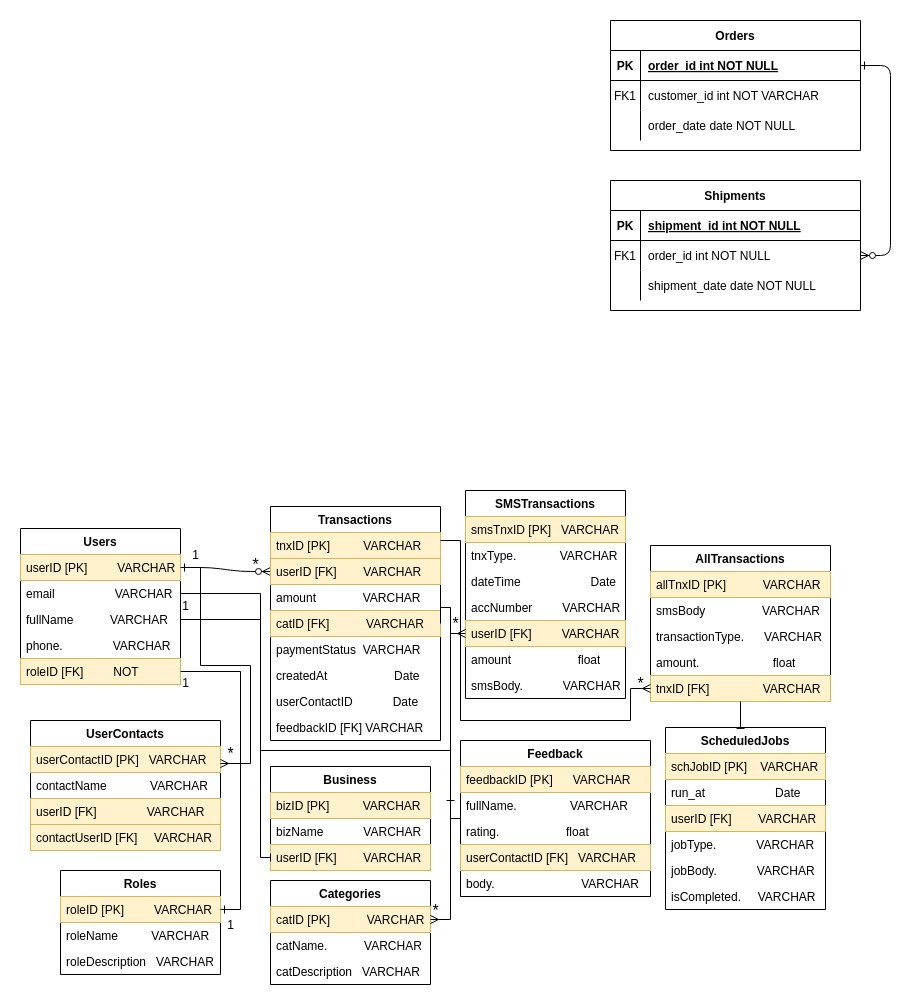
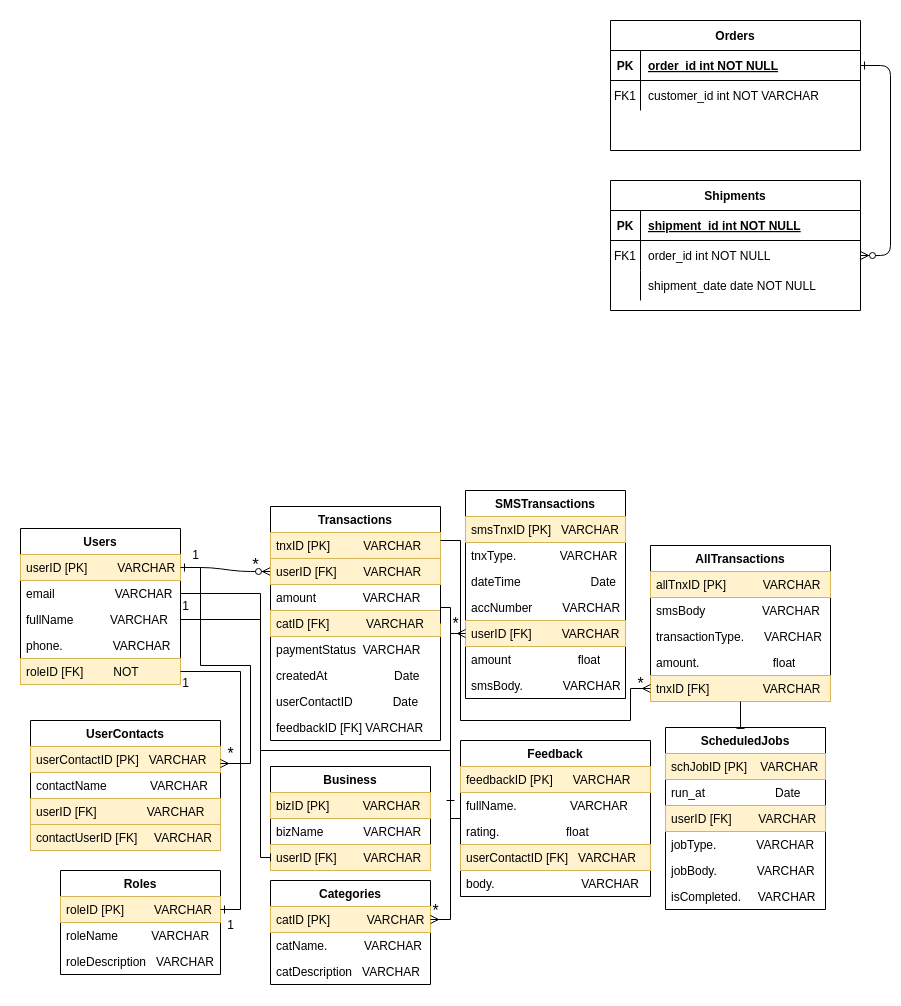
node "order_date date NOT NULL": removed
